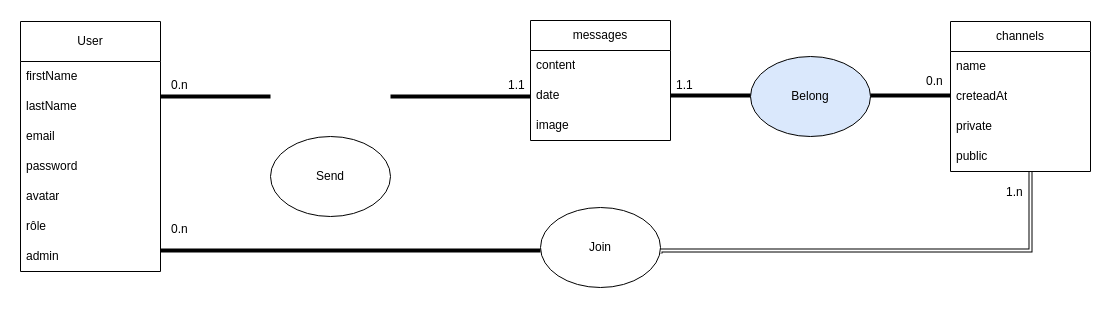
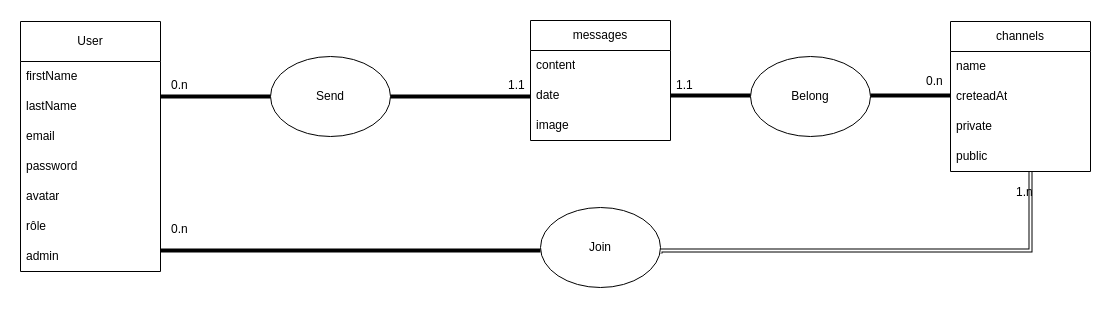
node "Belong": fillcolor #dae8fc -> #ffffff
node "Send": moved (331, 177) -> (331, 97)
node "1.n": moved (1016, 192) -> (1026, 192)
